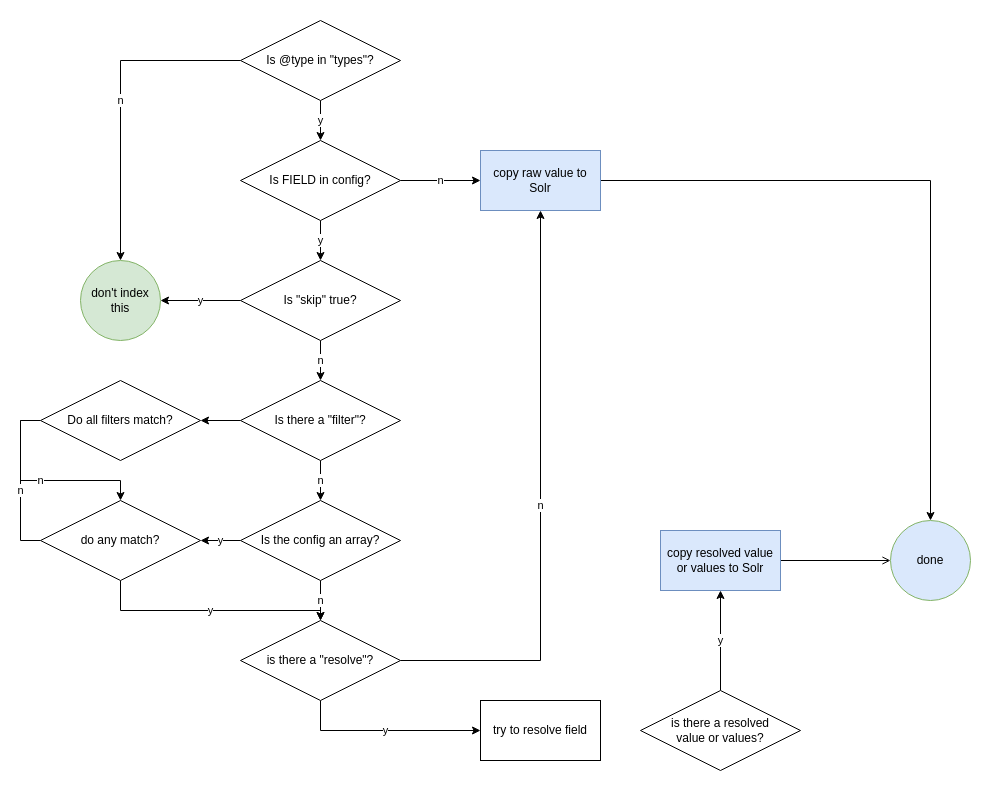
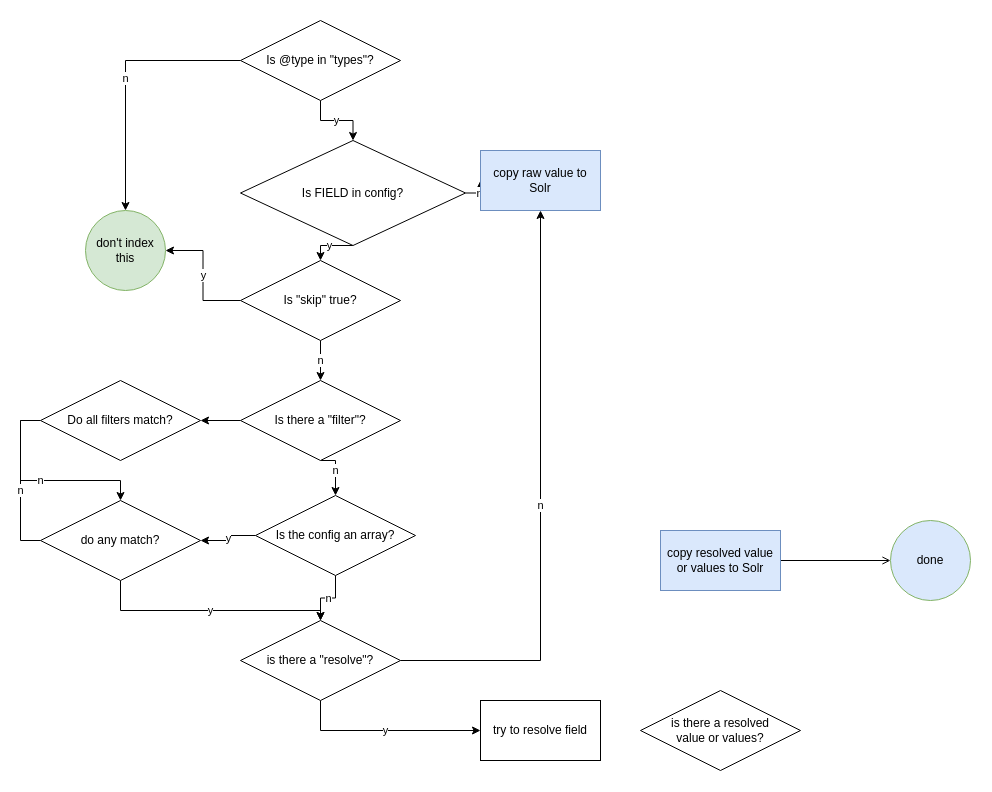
node "Is FIELD in config?": size 160x80 -> 225x105
edge "copy raw value to Solr" -> "done": removed
node "don't index this": moved (121, 301) -> (126, 251)
node "Is the config an array?": moved (321, 541) -> (336, 536)
edge "is there a resolved value or values?" -> "copy resolved value or values to Solr": removed, label "y"
